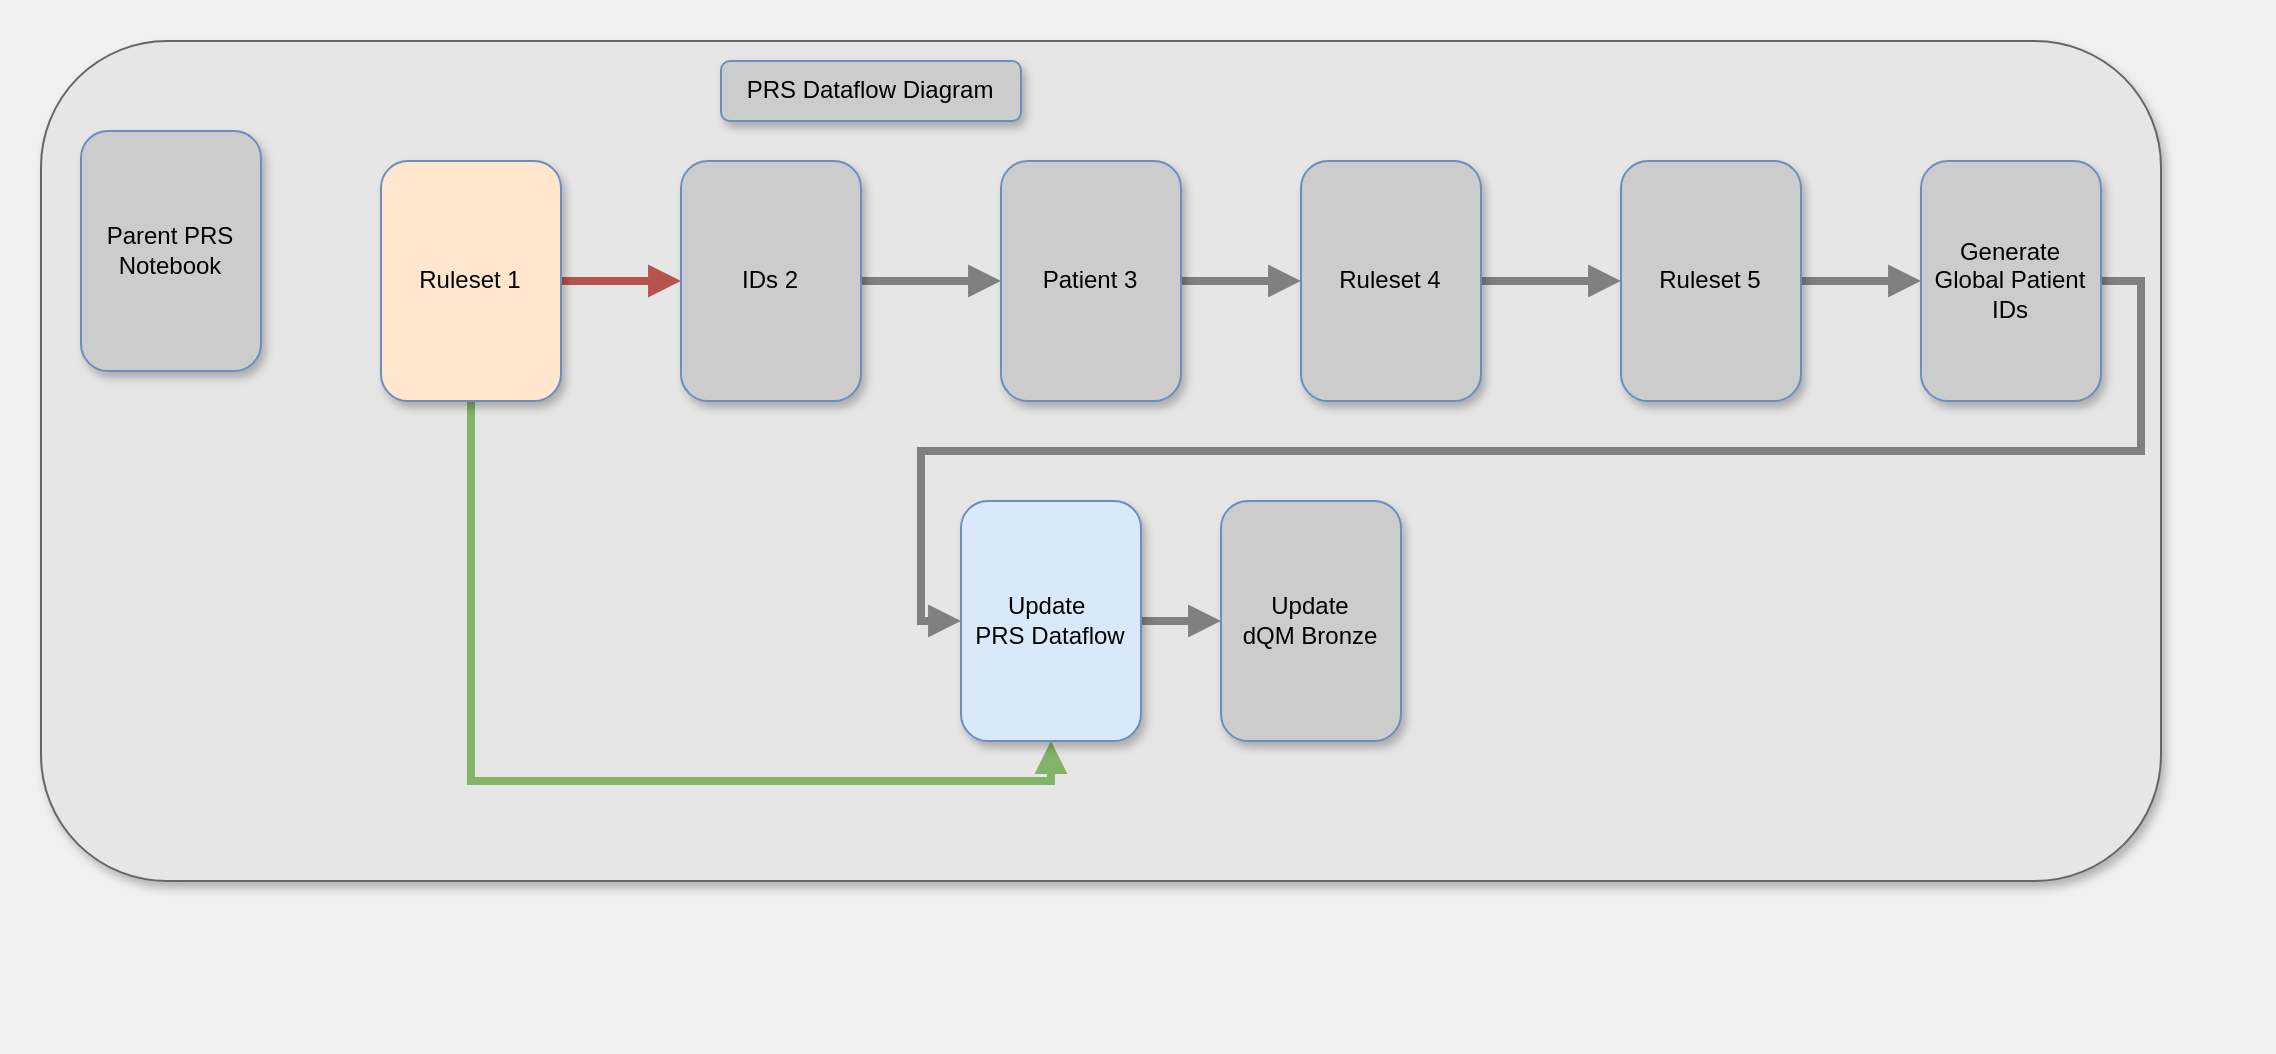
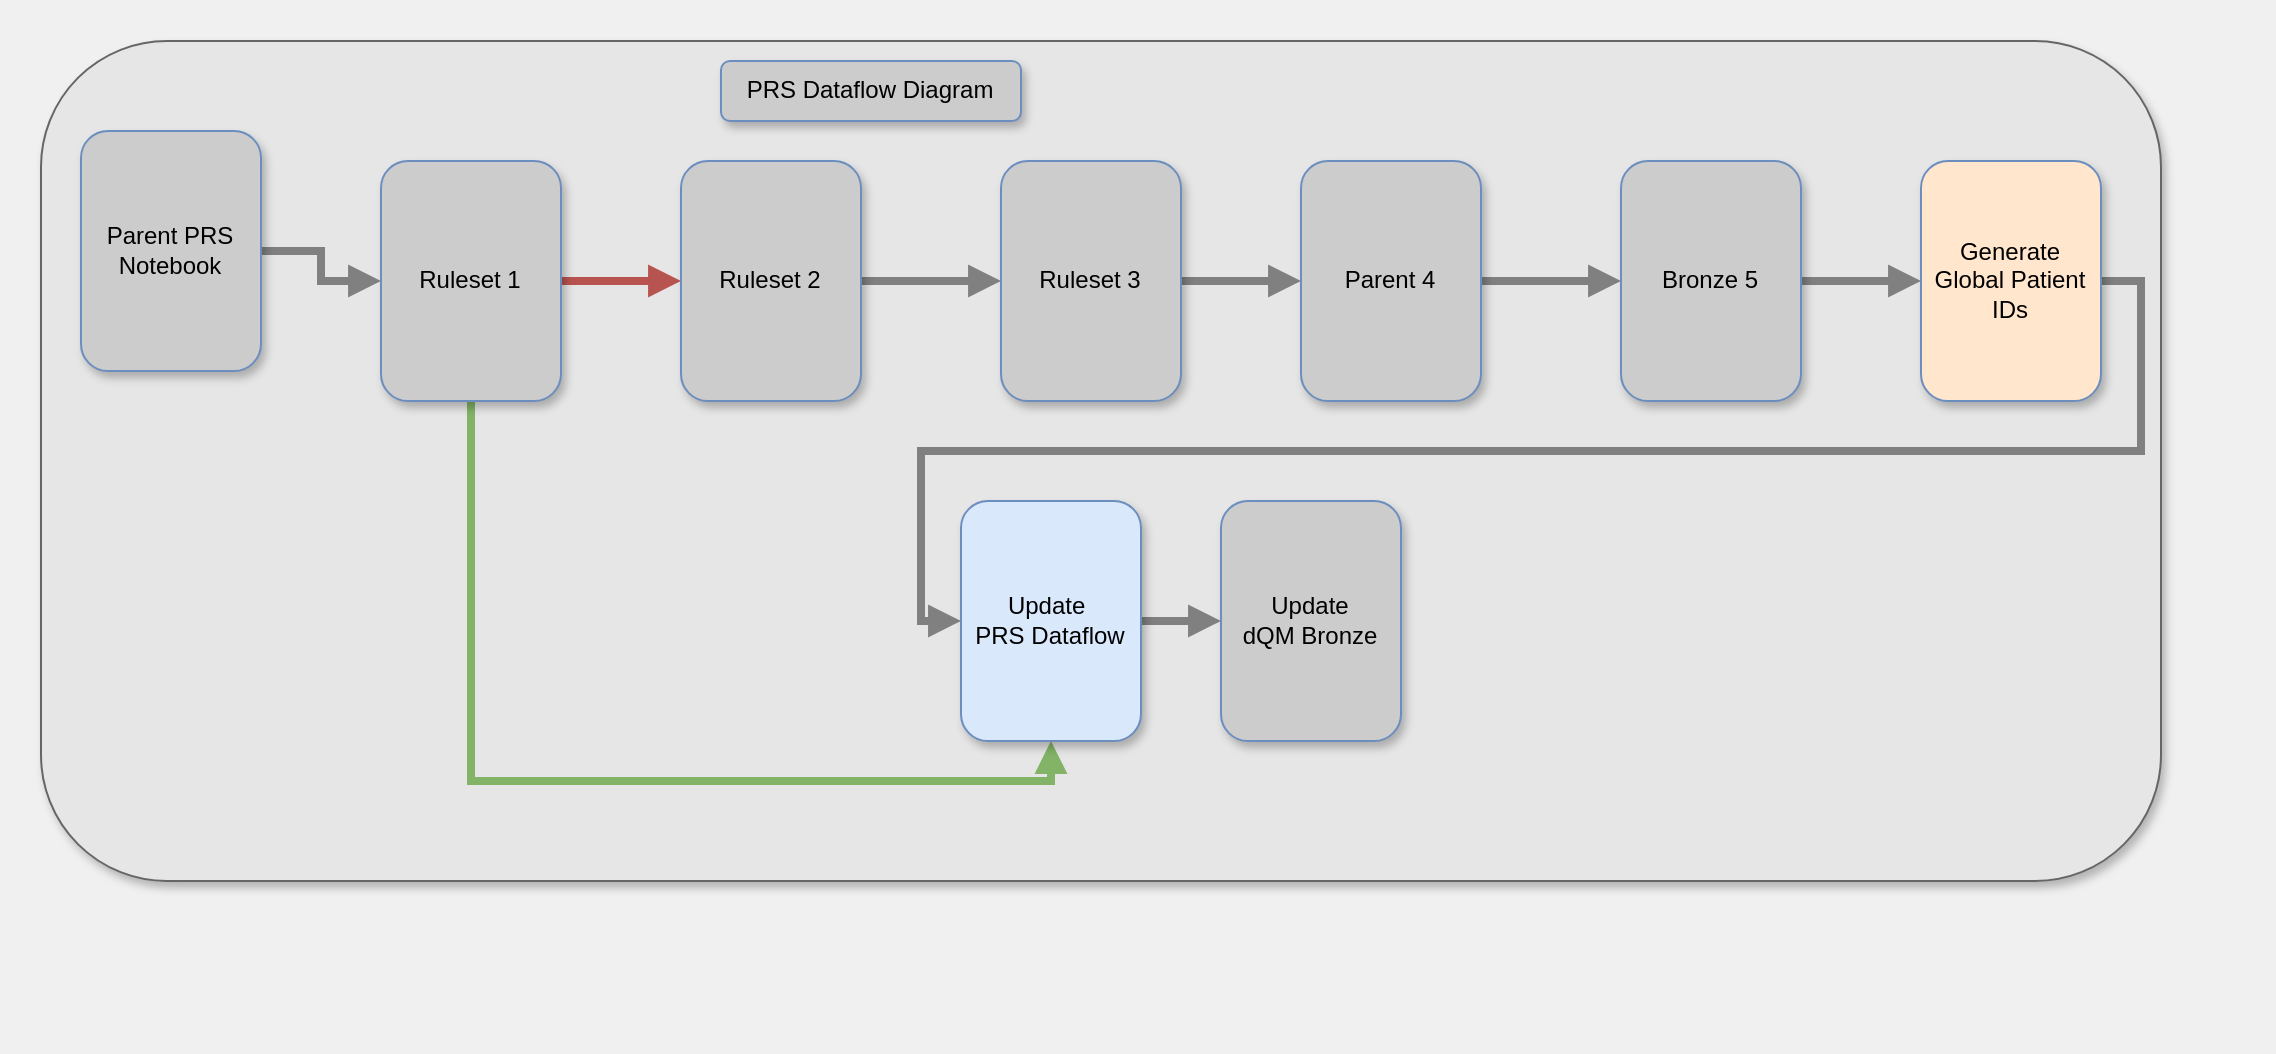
edge "Parent PRS Notebook" -> "Ruleset 1": added
node "Ruleset 1": fillcolor #ffe6cc -> #cccccc
node "IDs 2": label "IDs 2" -> "Ruleset 2"
node "Patient 3": label "Patient 3" -> "Ruleset 3"
node "Ruleset 4": label "Ruleset 4" -> "Parent 4"
node "Ruleset 5": label "Ruleset 5" -> "Bronze 5"
node "Generate Global Patient IDs": fillcolor #cccccc -> #ffe6cc
